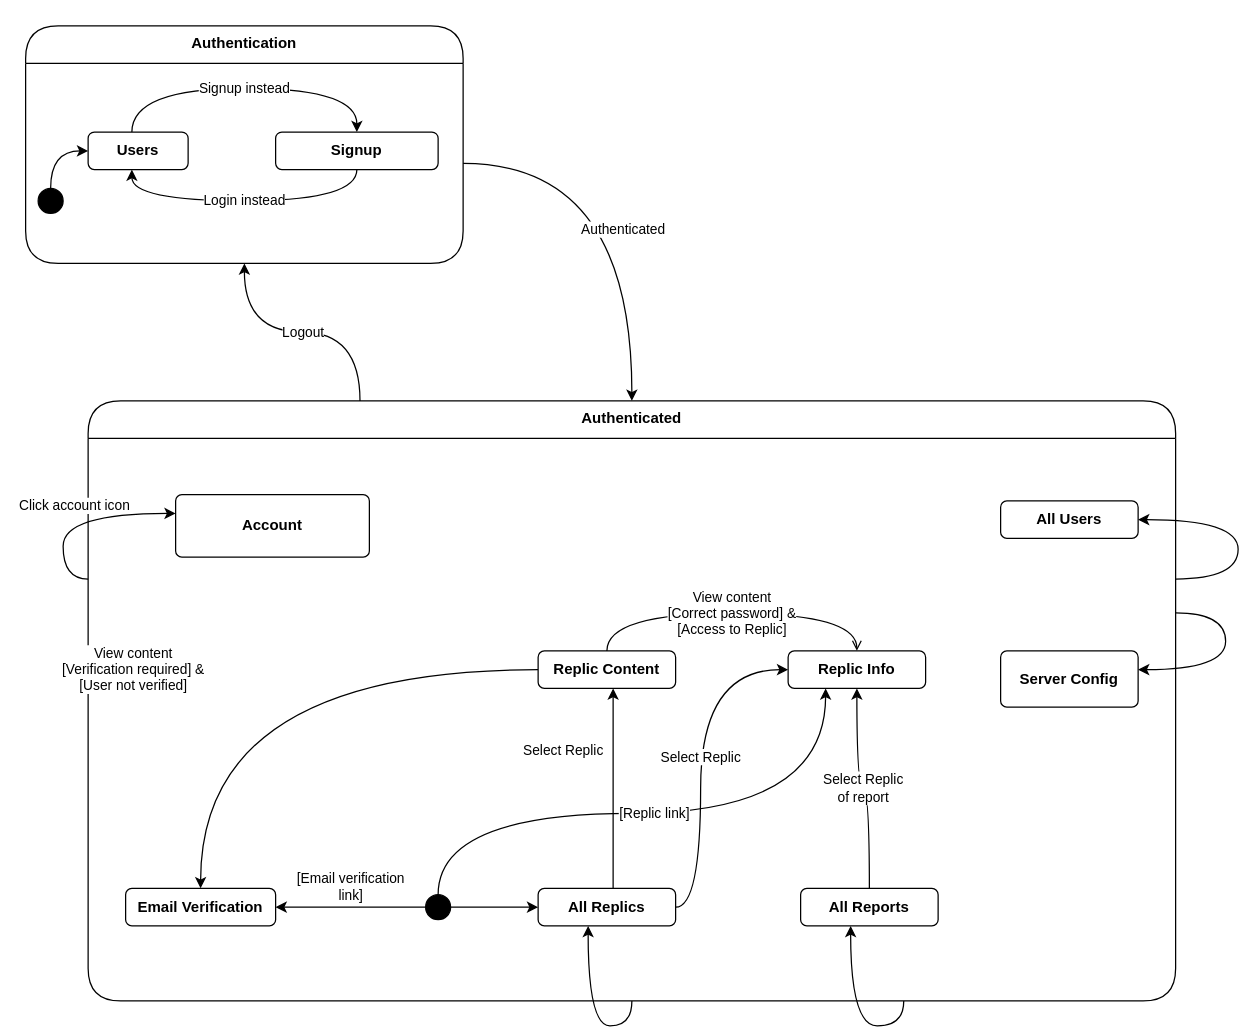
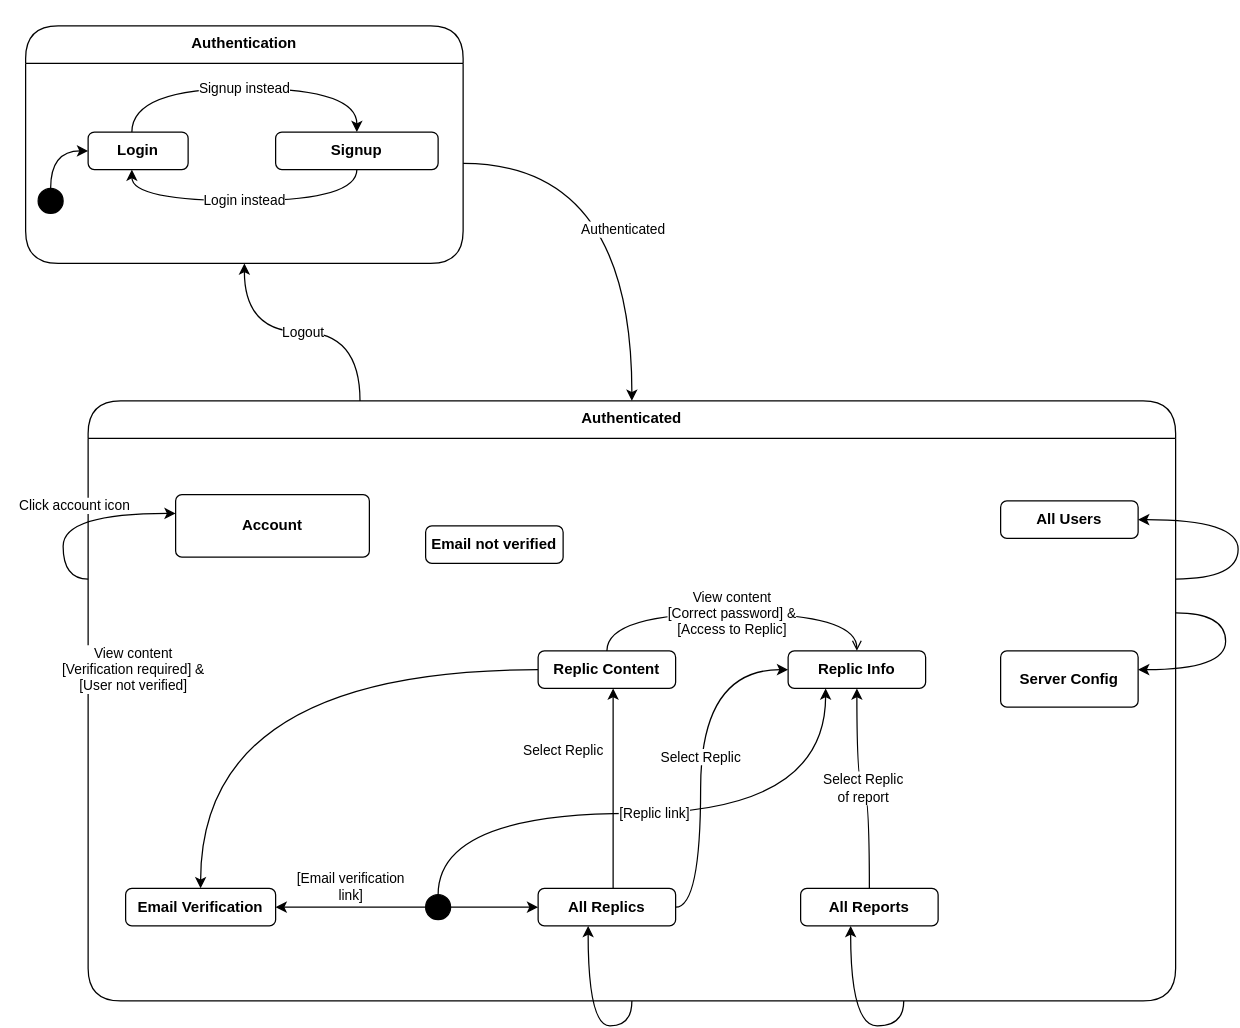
node "Users": label "Users" -> "Login"
node "Email not verified": added
